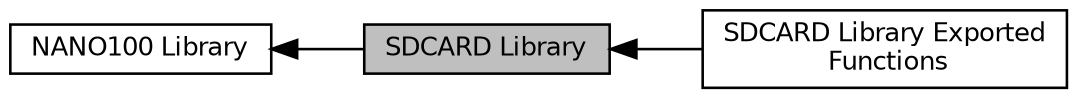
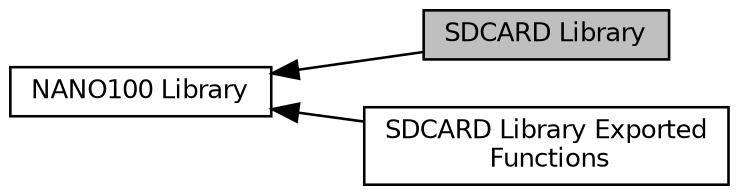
edge "SDCARD Library Exported Functions" -> "SDCARD Library": now "SDCARD Library Exported Functions" -> "NANO100 Library"
